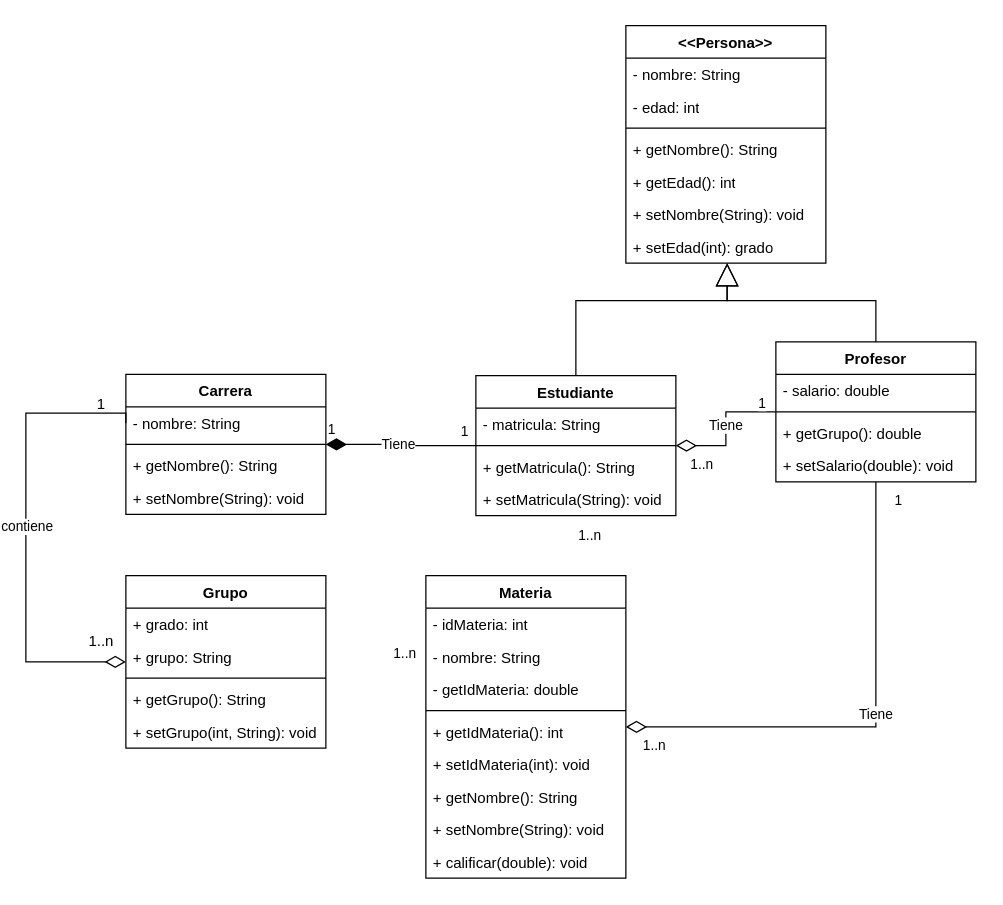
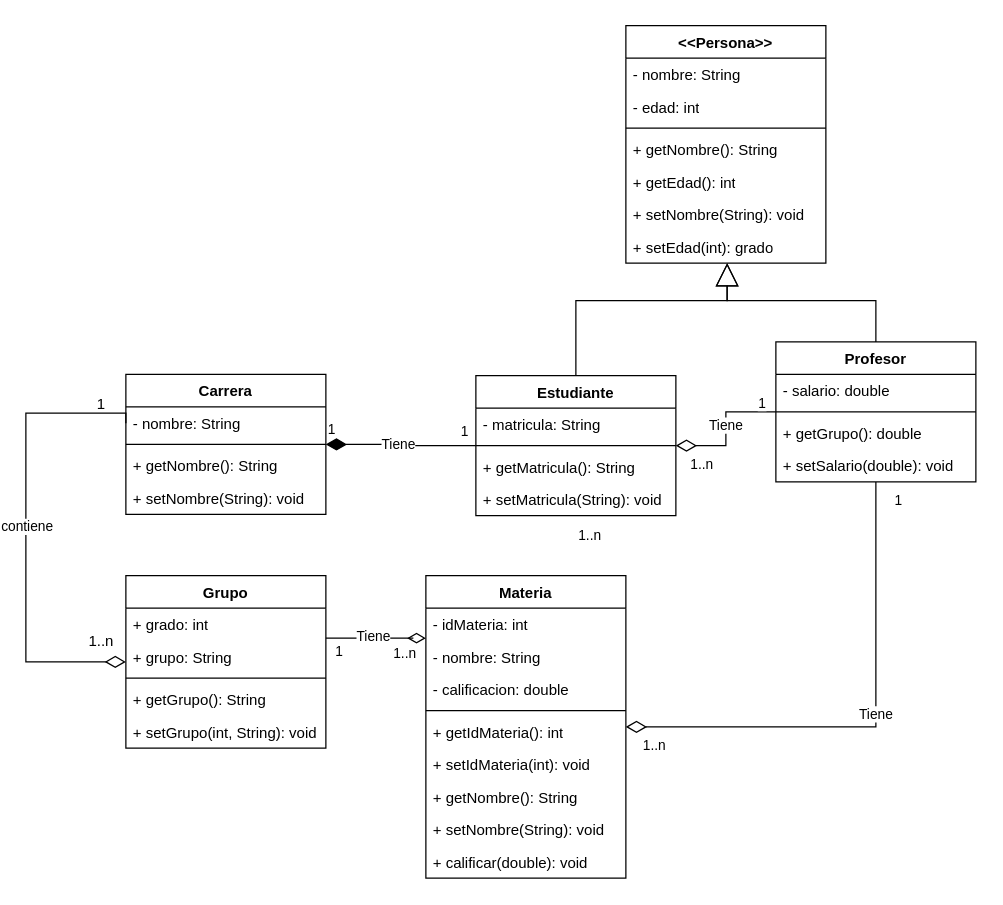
edge "Grupo" -> "Materia": added, labels "Tiene", "1"
node "- getIdMateria: double": label "- getIdMateria: double" -> "- calificacion: double"
